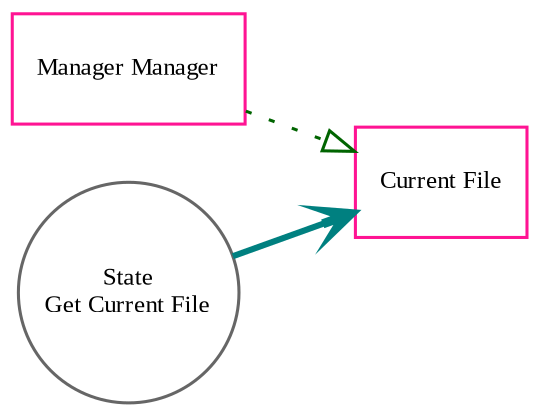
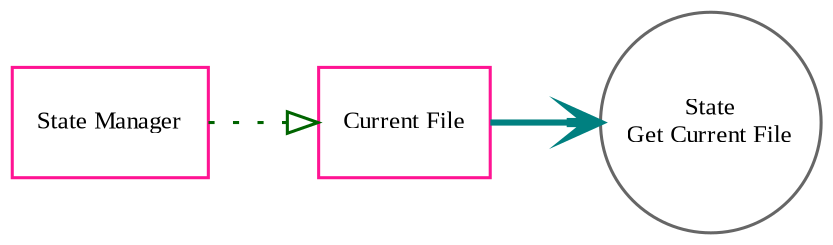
node "Manager Manager": label "Manager Manager" -> "State Manager"
edge "State Get Current File" -> "Current File": reversed
